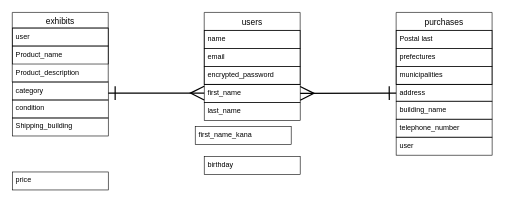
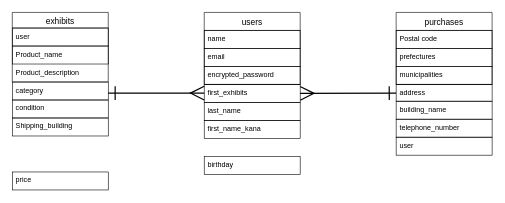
node "Postal last": label "Postal last" -> "Postal code"
node "first_name": label "first_name" -> "first_exhibits"
node "first_name_kana": moved (243, 135) -> (252, 129)
